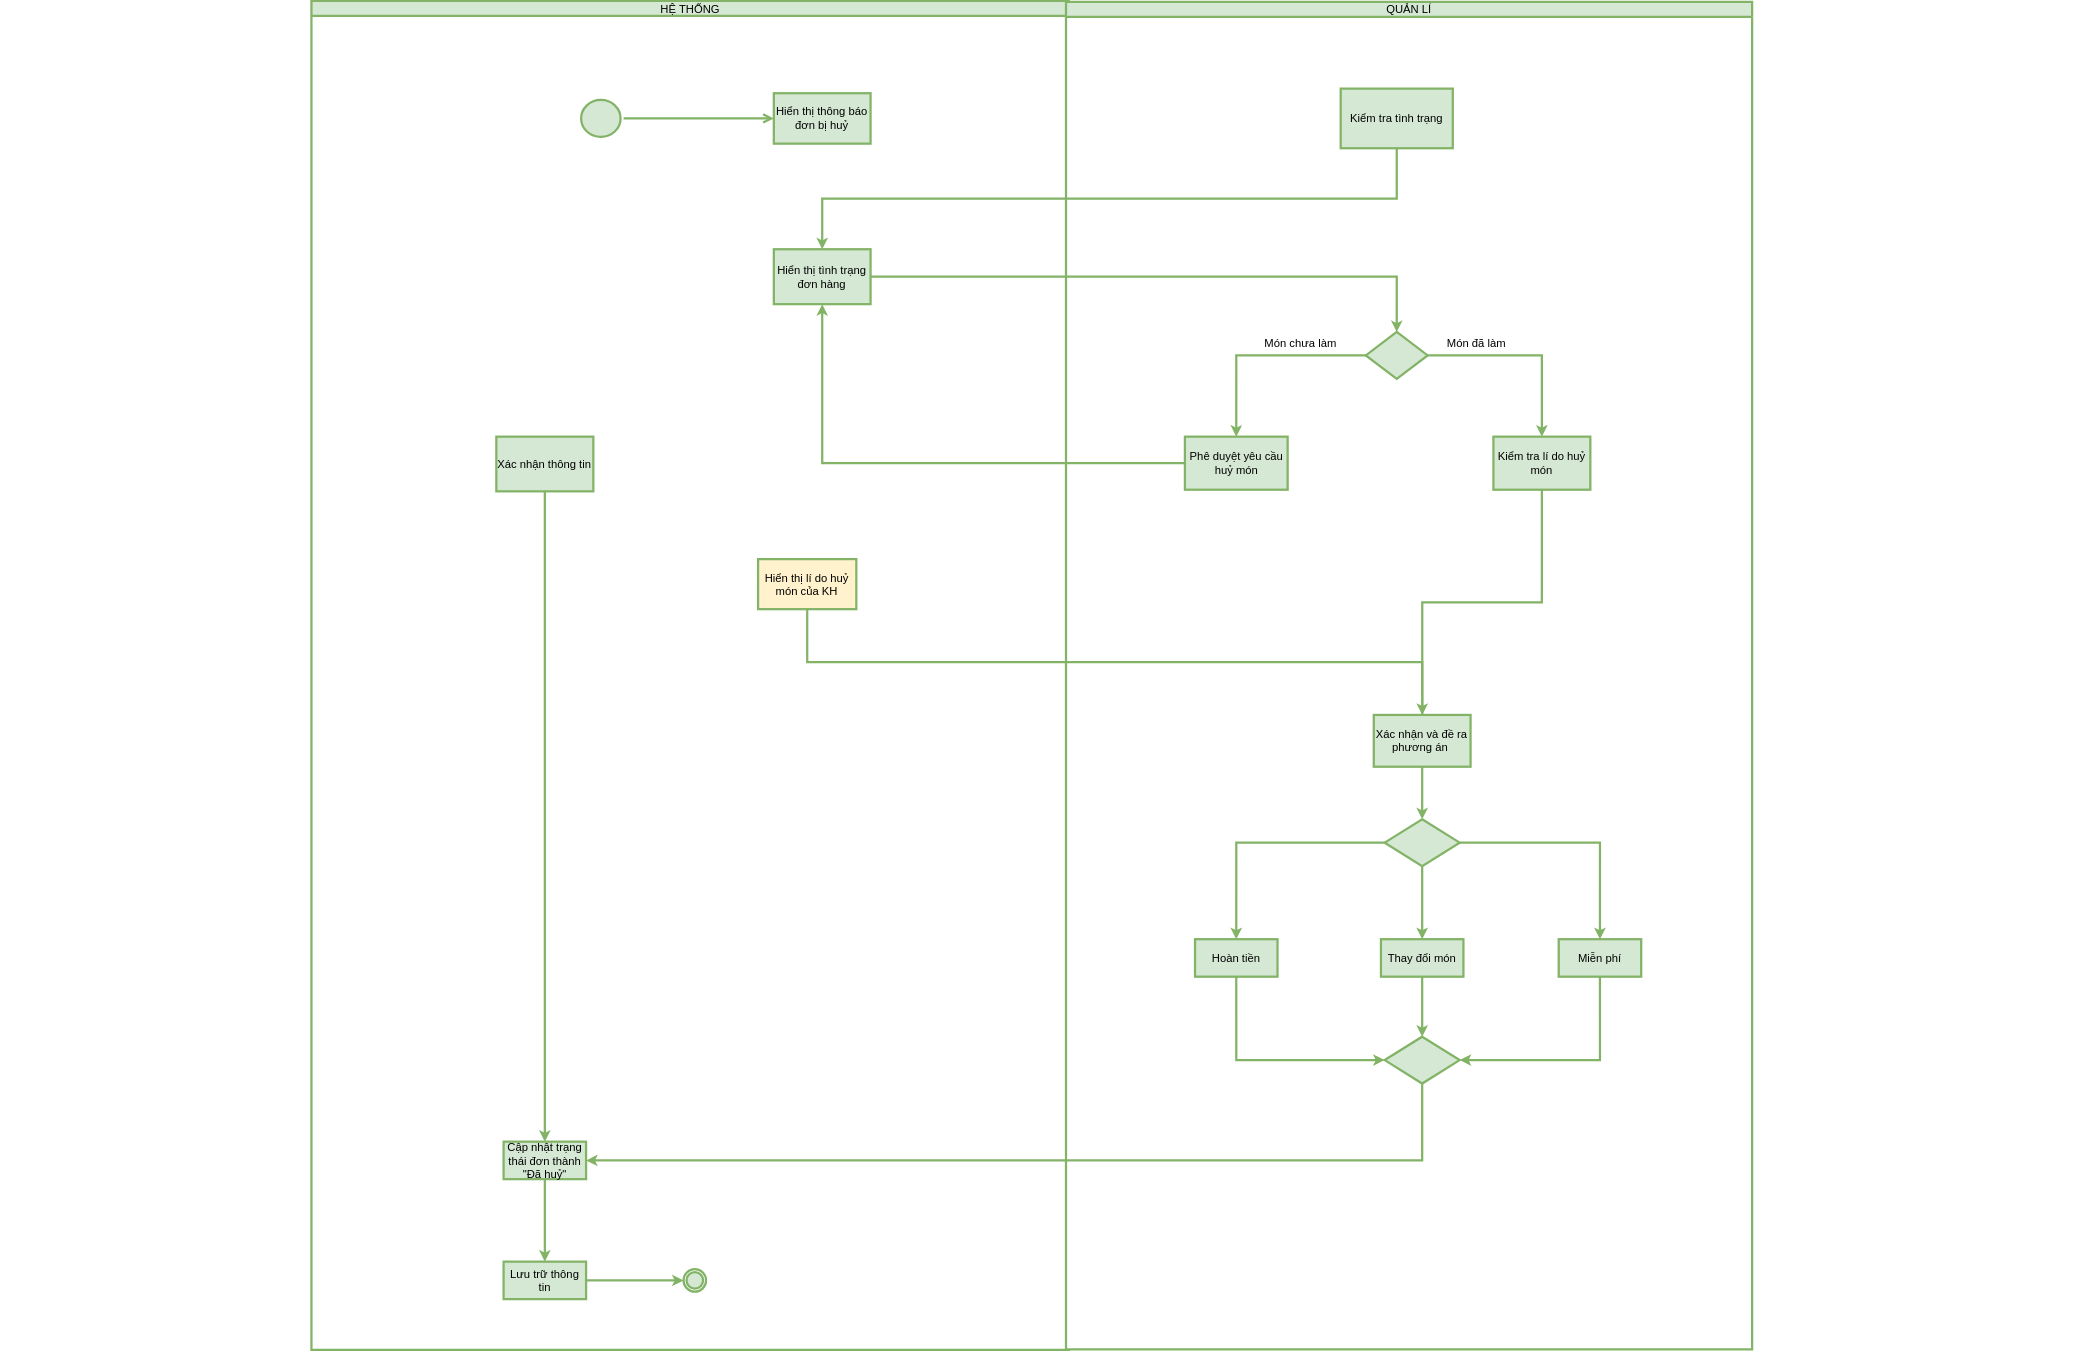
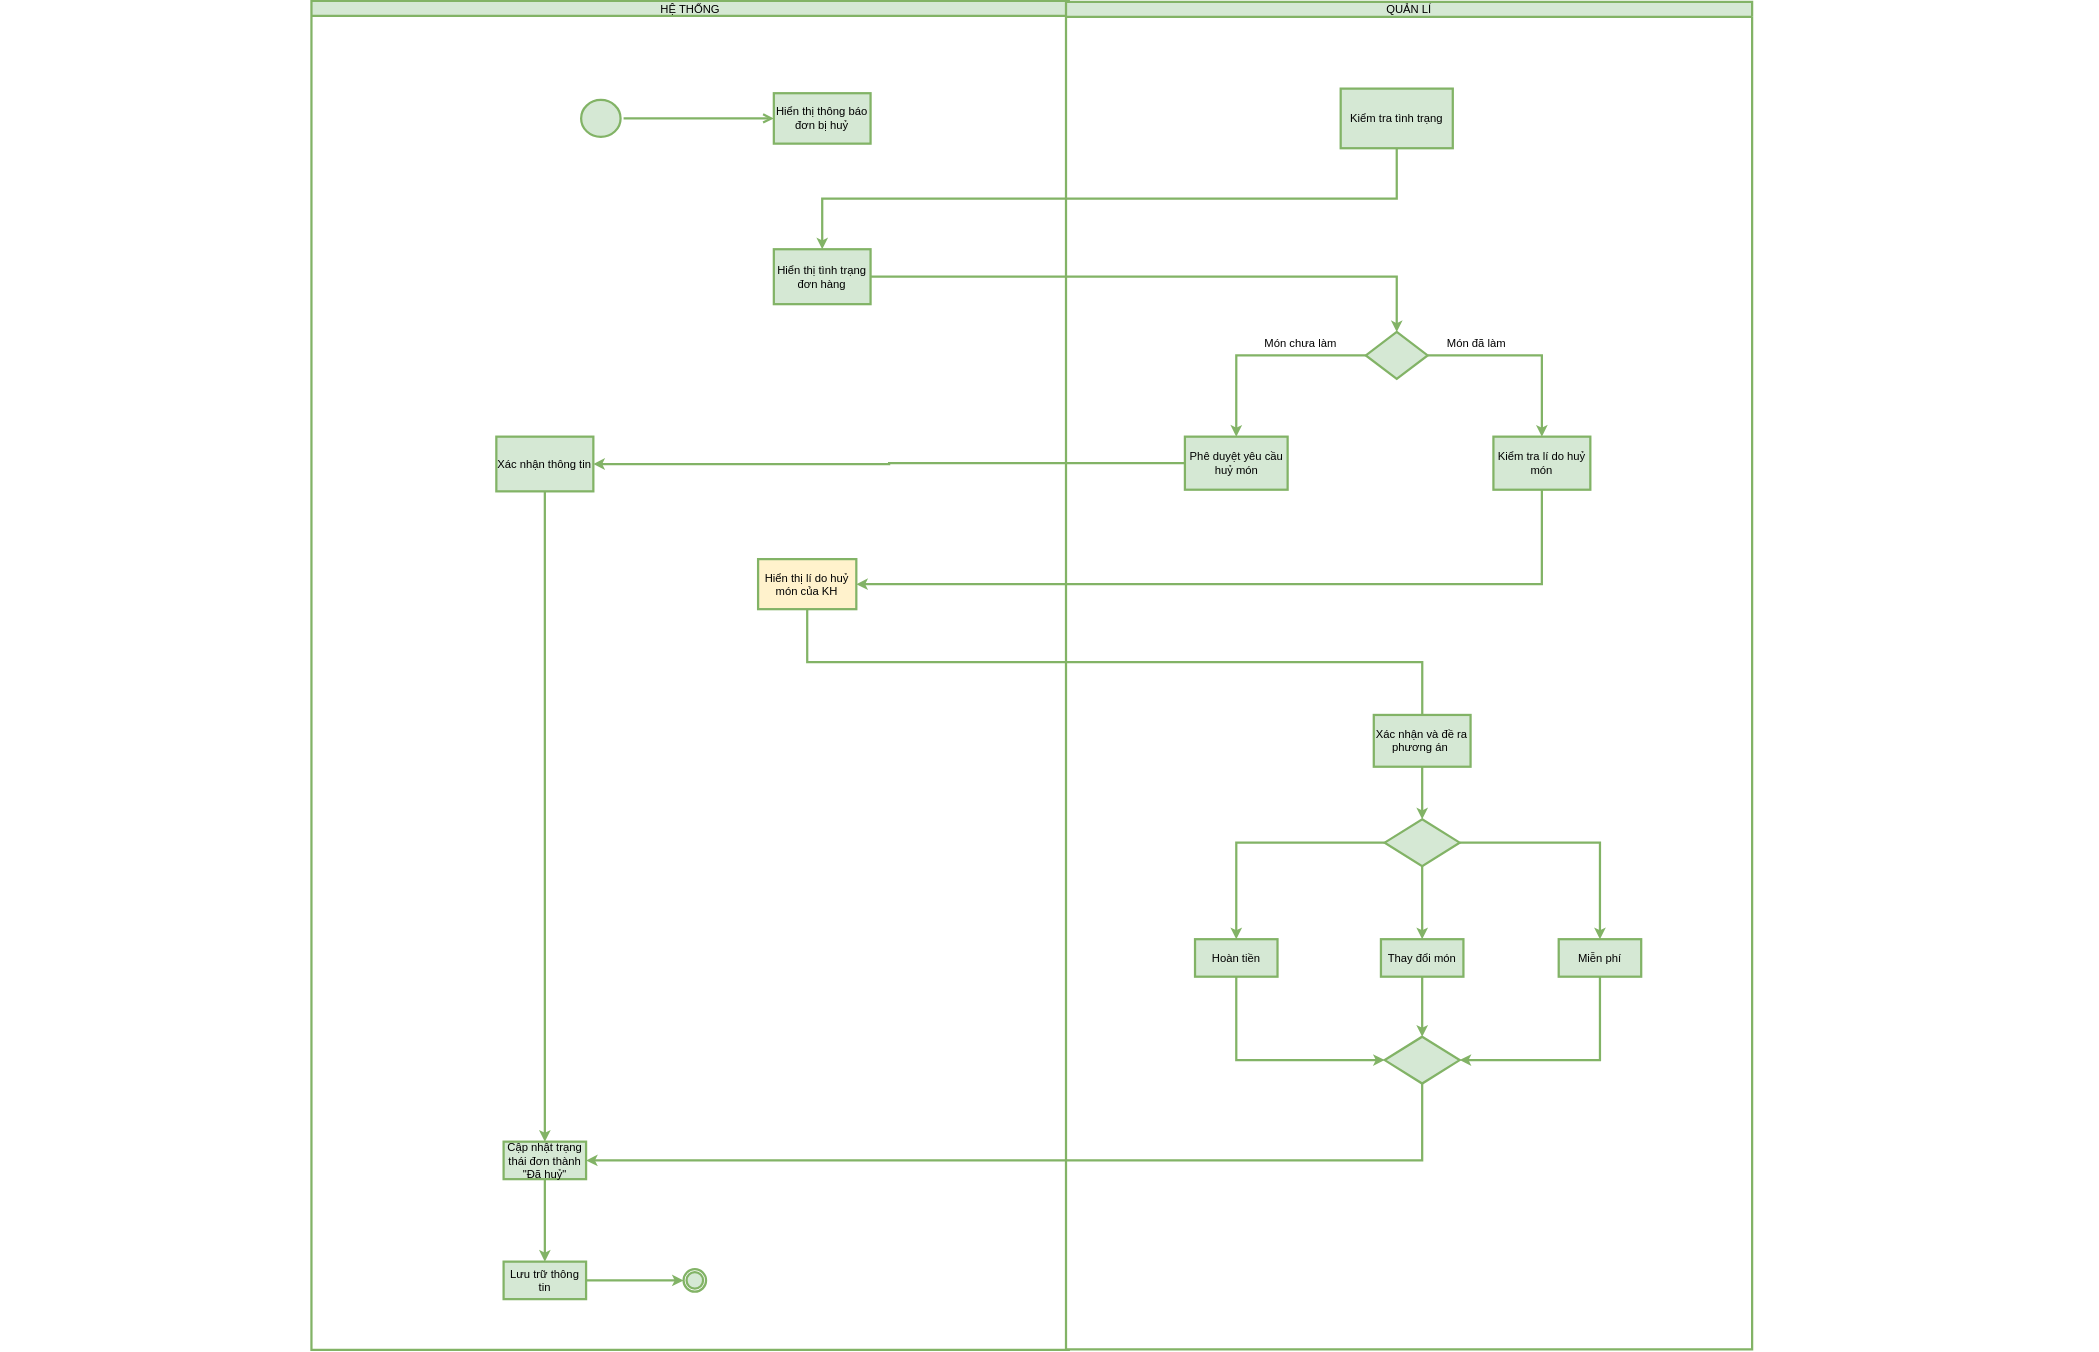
edge "Phê duyệt yêu cầu huỷ món" -> "Hiển thị tình trạng đơn hàng": now "Phê duyệt yêu cầu huỷ món" -> "Xác nhận thông tin"
edge "Kiểm tra lí do huỷ món" -> "Xác nhận và đề ra phương án": now "Kiểm tra lí do huỷ món" -> "Hiển thị lí do huỷ món của KH"
